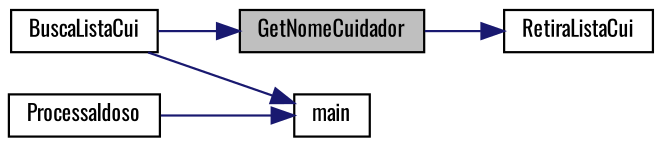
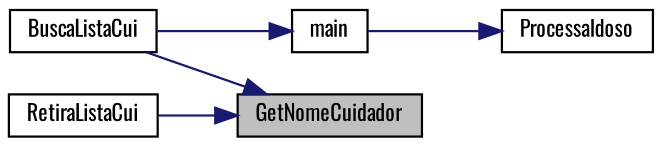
edge "GetNomeCuidador" -> "RetiraListaCui": reversed
edge "ProcessaIdoso" -> "main": reversed
